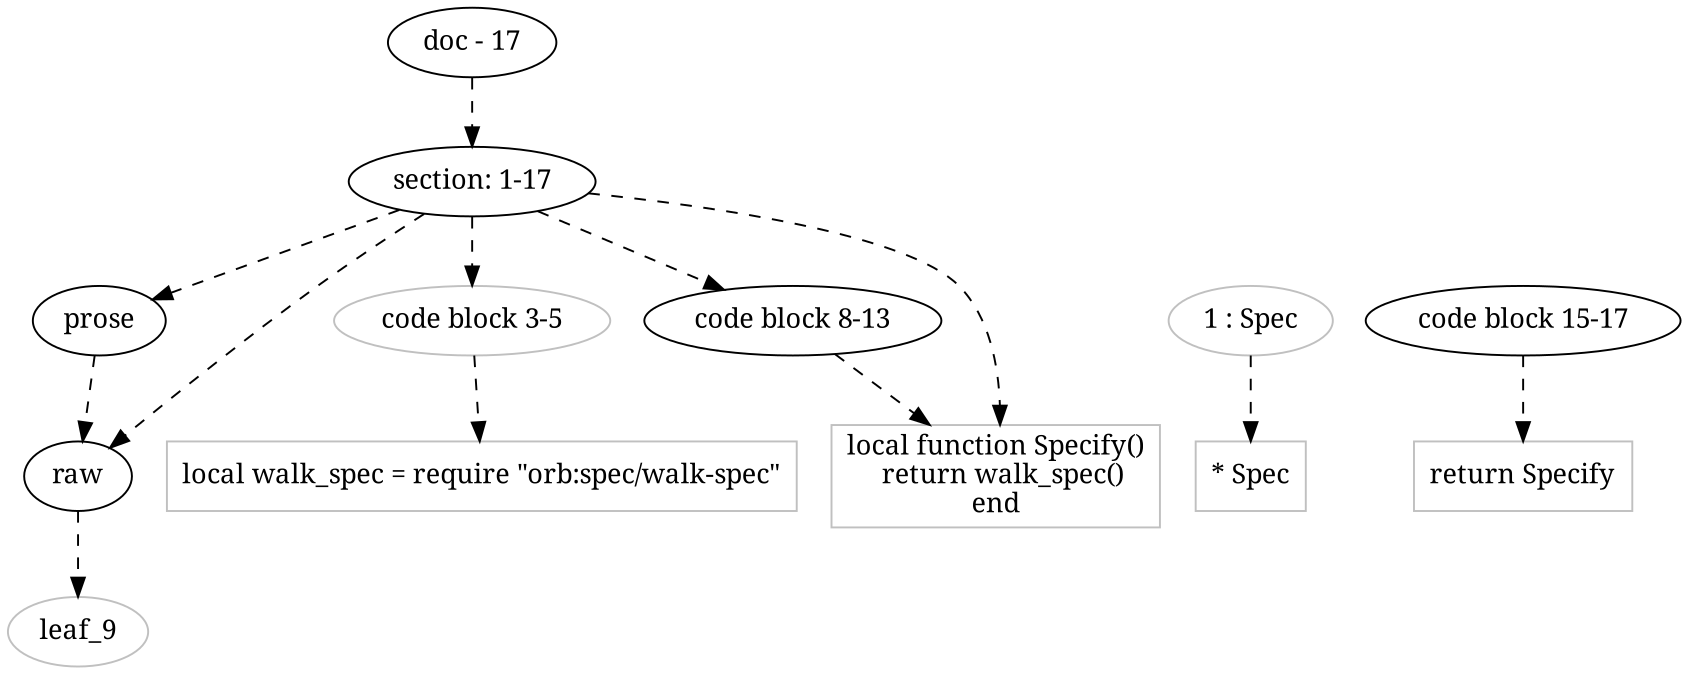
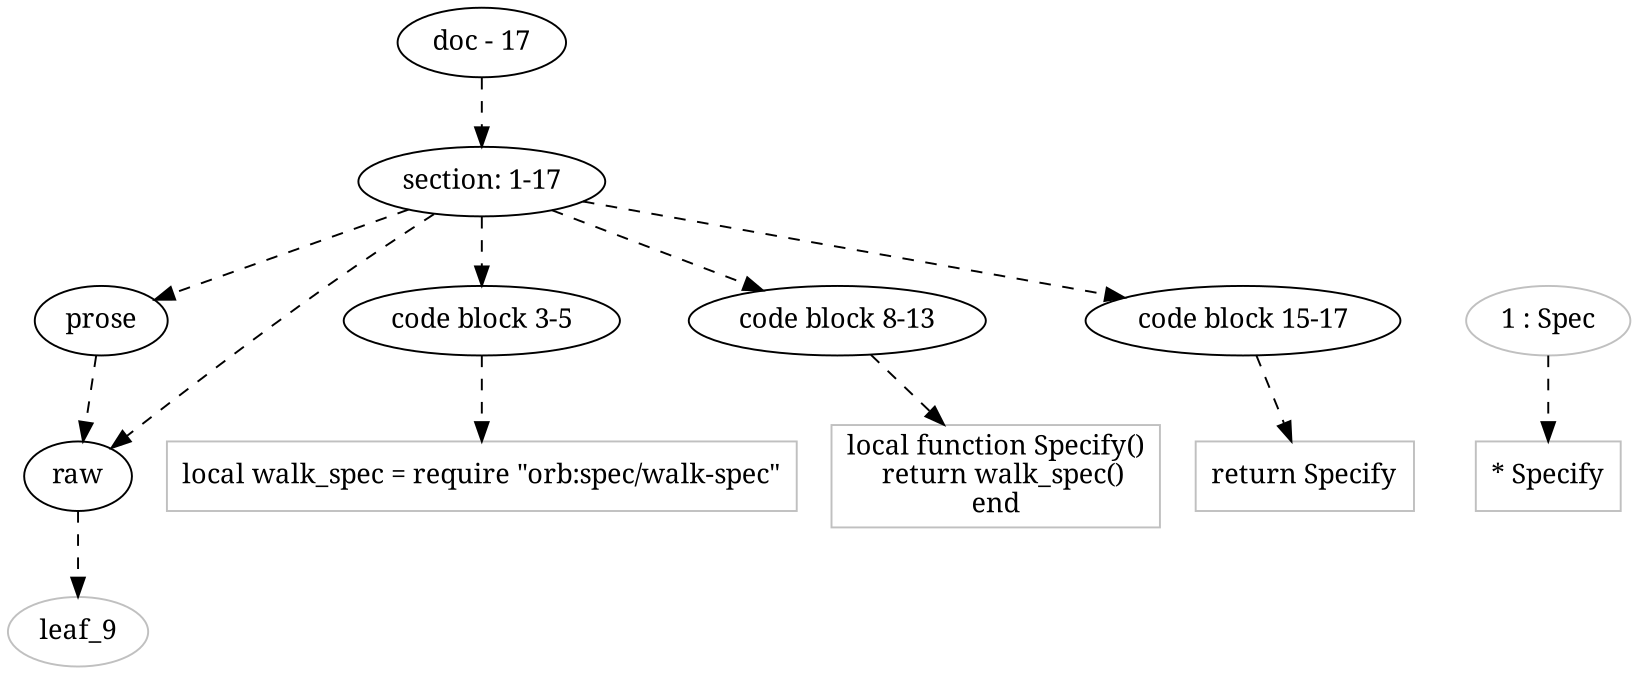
edge "section: 1-17" -> "local function Specify() return walk_spec() end": now "section: 1-17" -> "code block 15-17"
node "code block 3-5": color Gray -> black
node "* Spec": label "* Spec" -> "* Specify"
